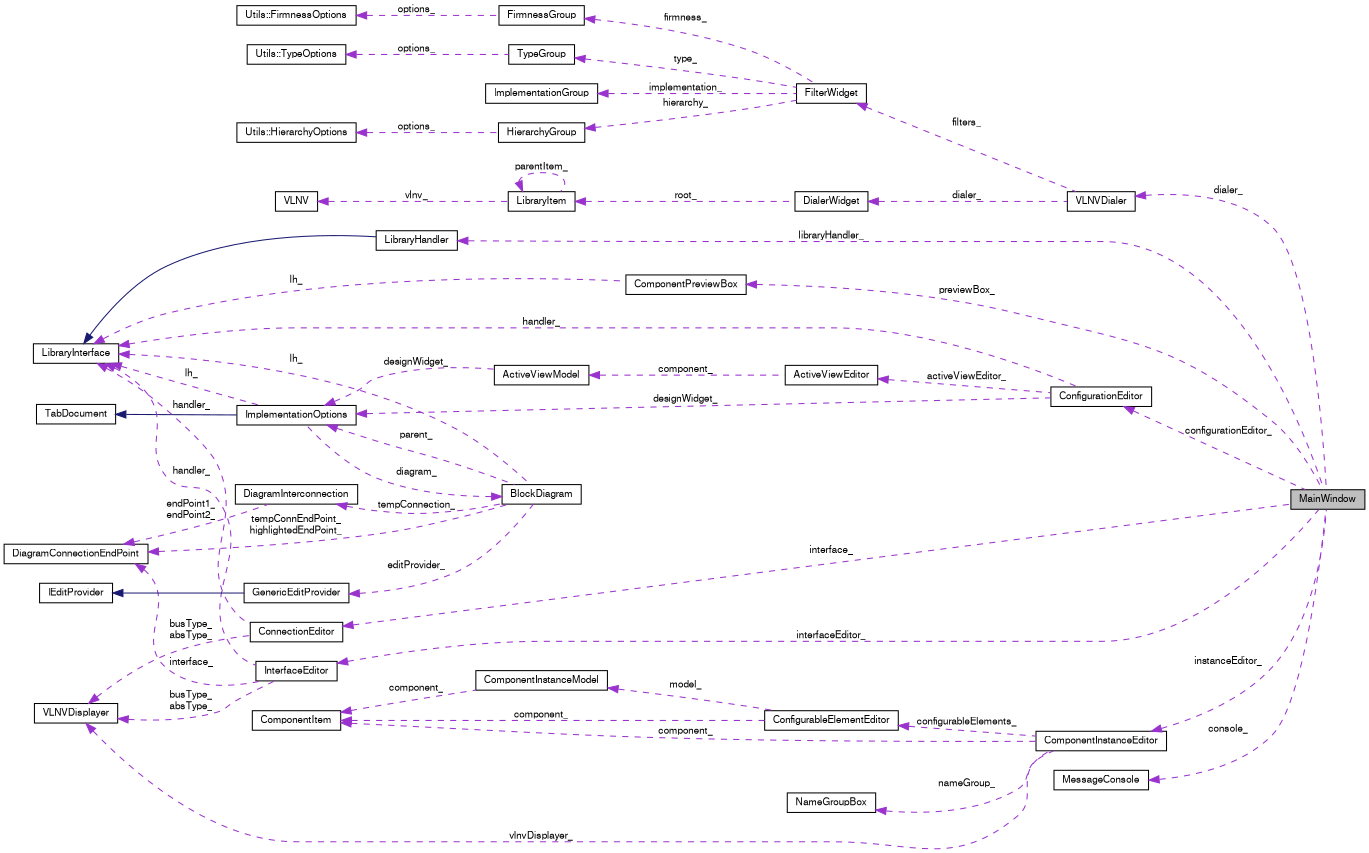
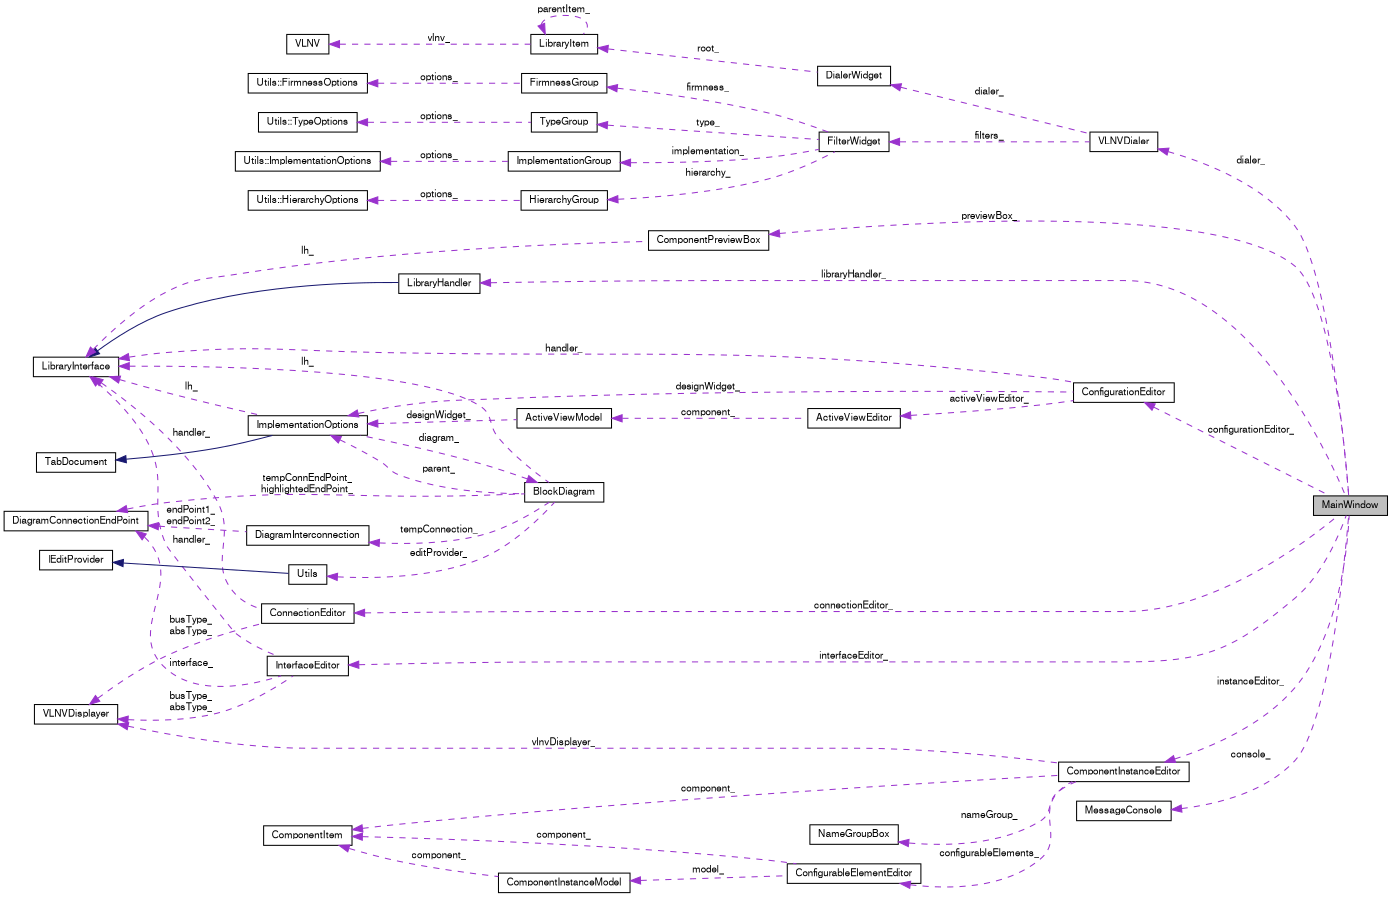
node "Utils::ImplementationOptions": added
edge "MainWindow" -> "ConnectionEditor": label "interface_" -> "connectionEditor_"
node "GenericEditProvider": label "GenericEditProvider" -> "Utils"
